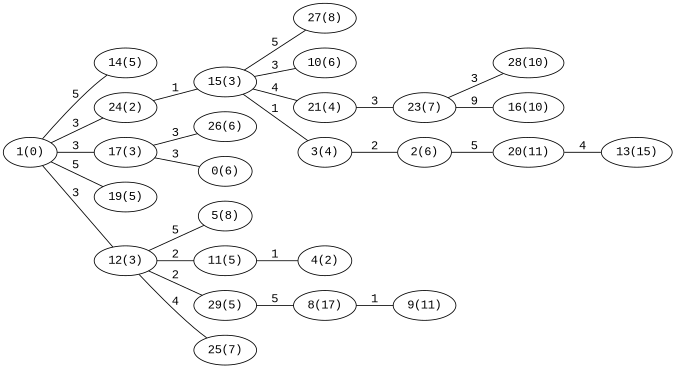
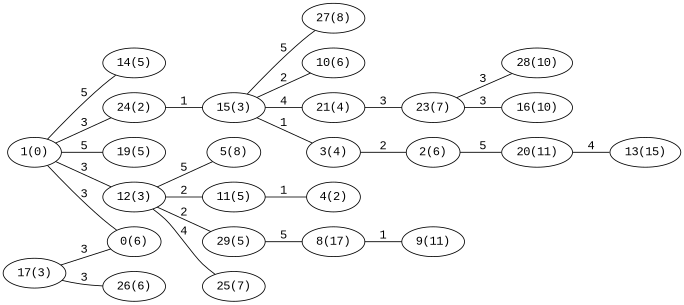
edge "10(6)" -- "15(3)": label "3" -> "2"
edge "23(7)" -- "16(10)": label "9" -> "3"
edge "1(0)" -- "17(3)": now "1(0)" -- "0(6)"
